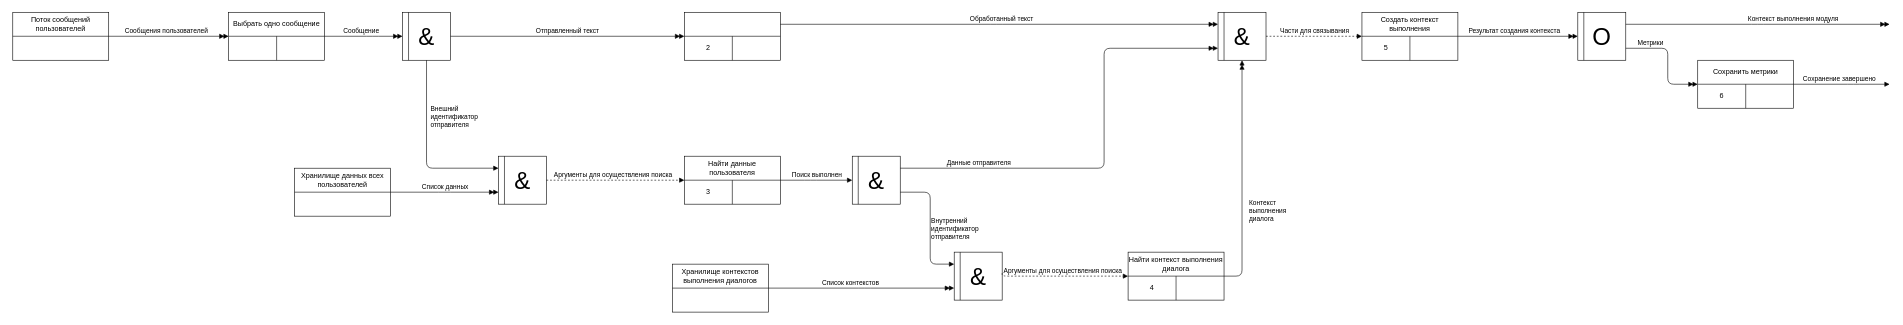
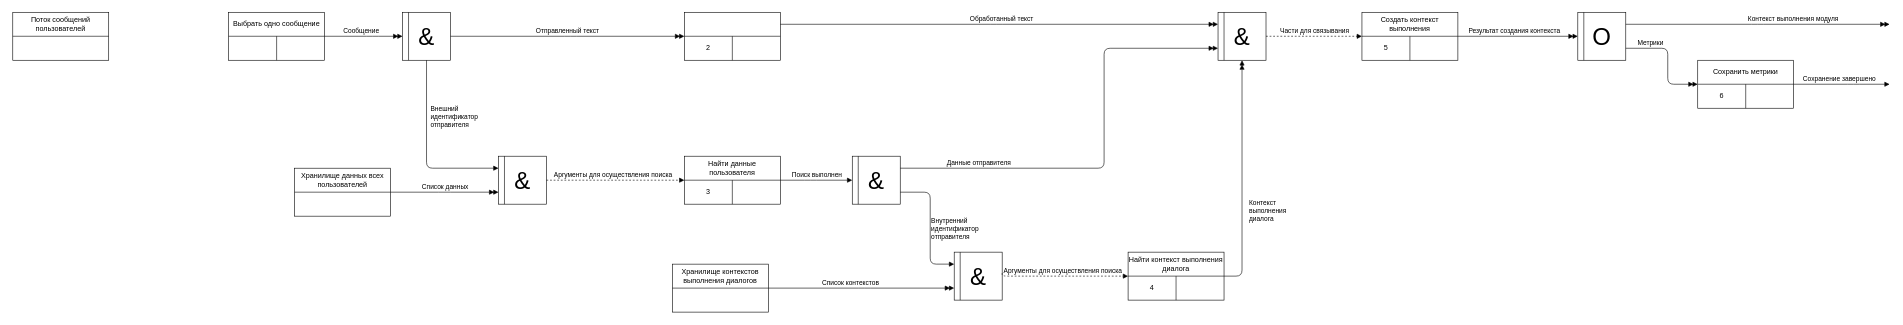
edge "Поток сообщений пользователей" -> "Выбрать одно сообщение": removed, label "Сообщения пользователей"
